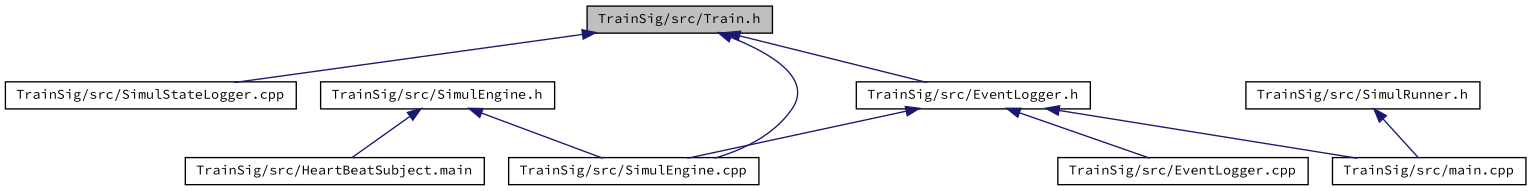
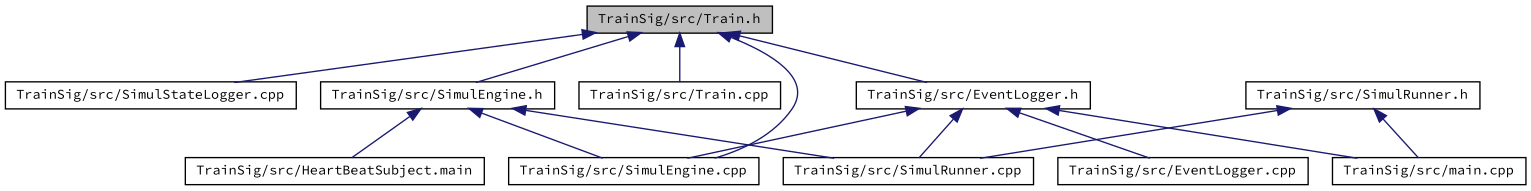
edge "TrainSig/src/SimulEngine.h" -> "TrainSig/src/Train.h": added
node "TrainSig/src/Train.cpp": added
node "TrainSig/src/SimulRunner.cpp": added
